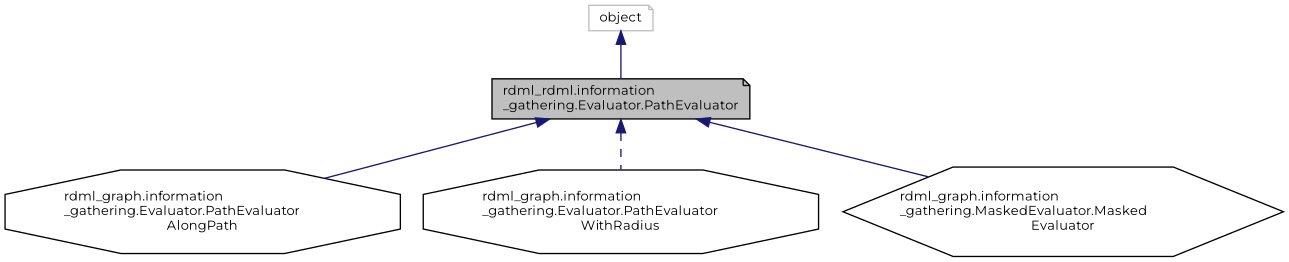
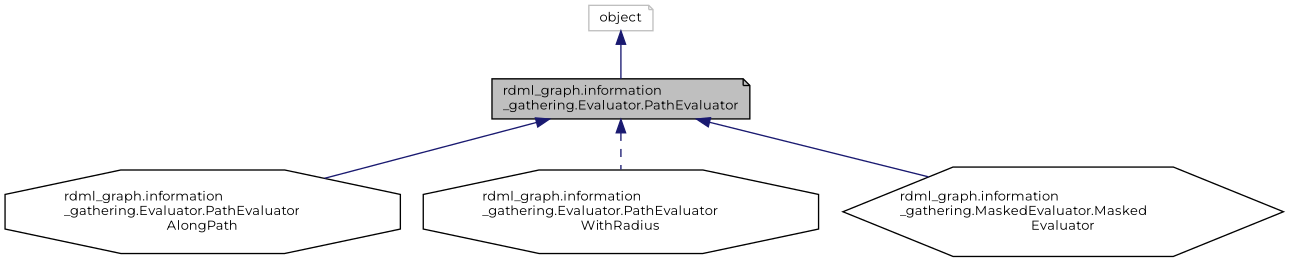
node "rdml_rdml.information _gathering.Evaluator.PathEvaluator": label "rdml_rdml.information _gathering.Evaluator.PathEvaluator" -> "rdml_graph.information _gathering.Evaluator.PathEvaluator"
